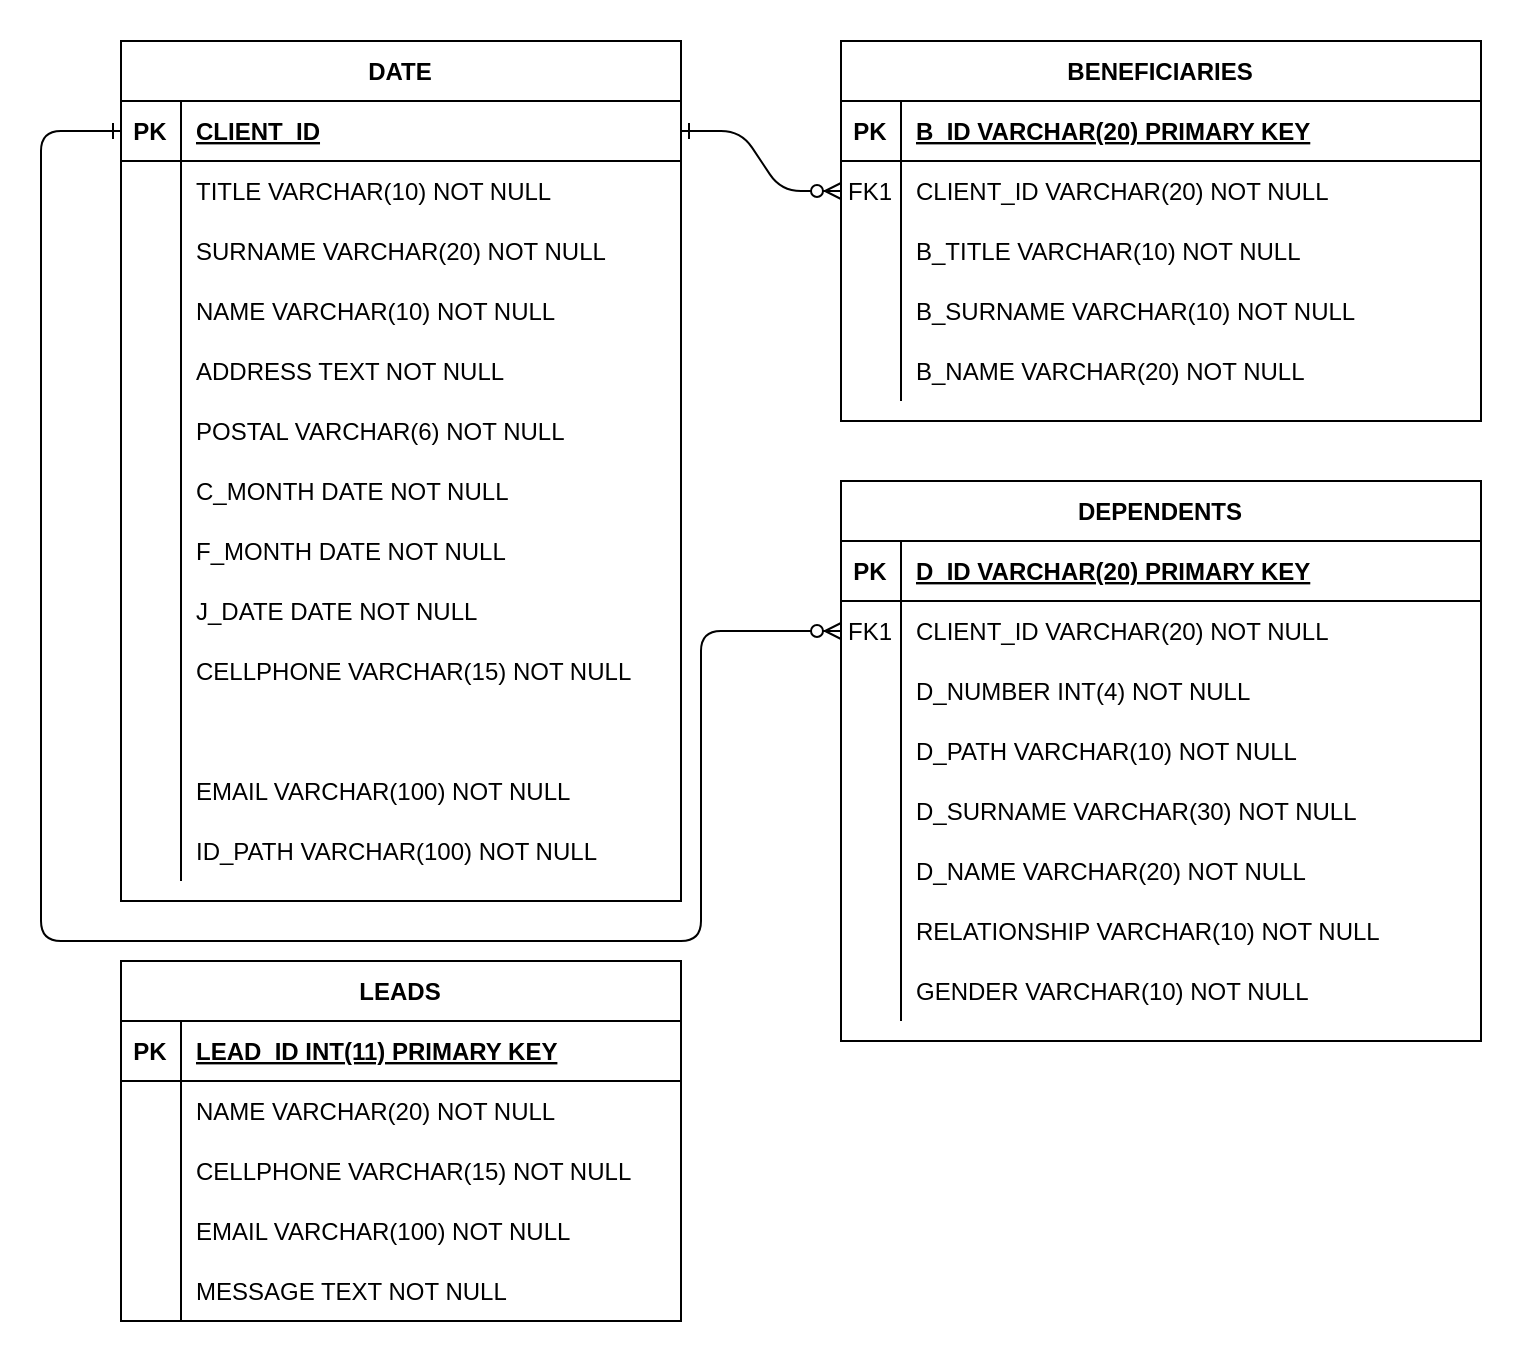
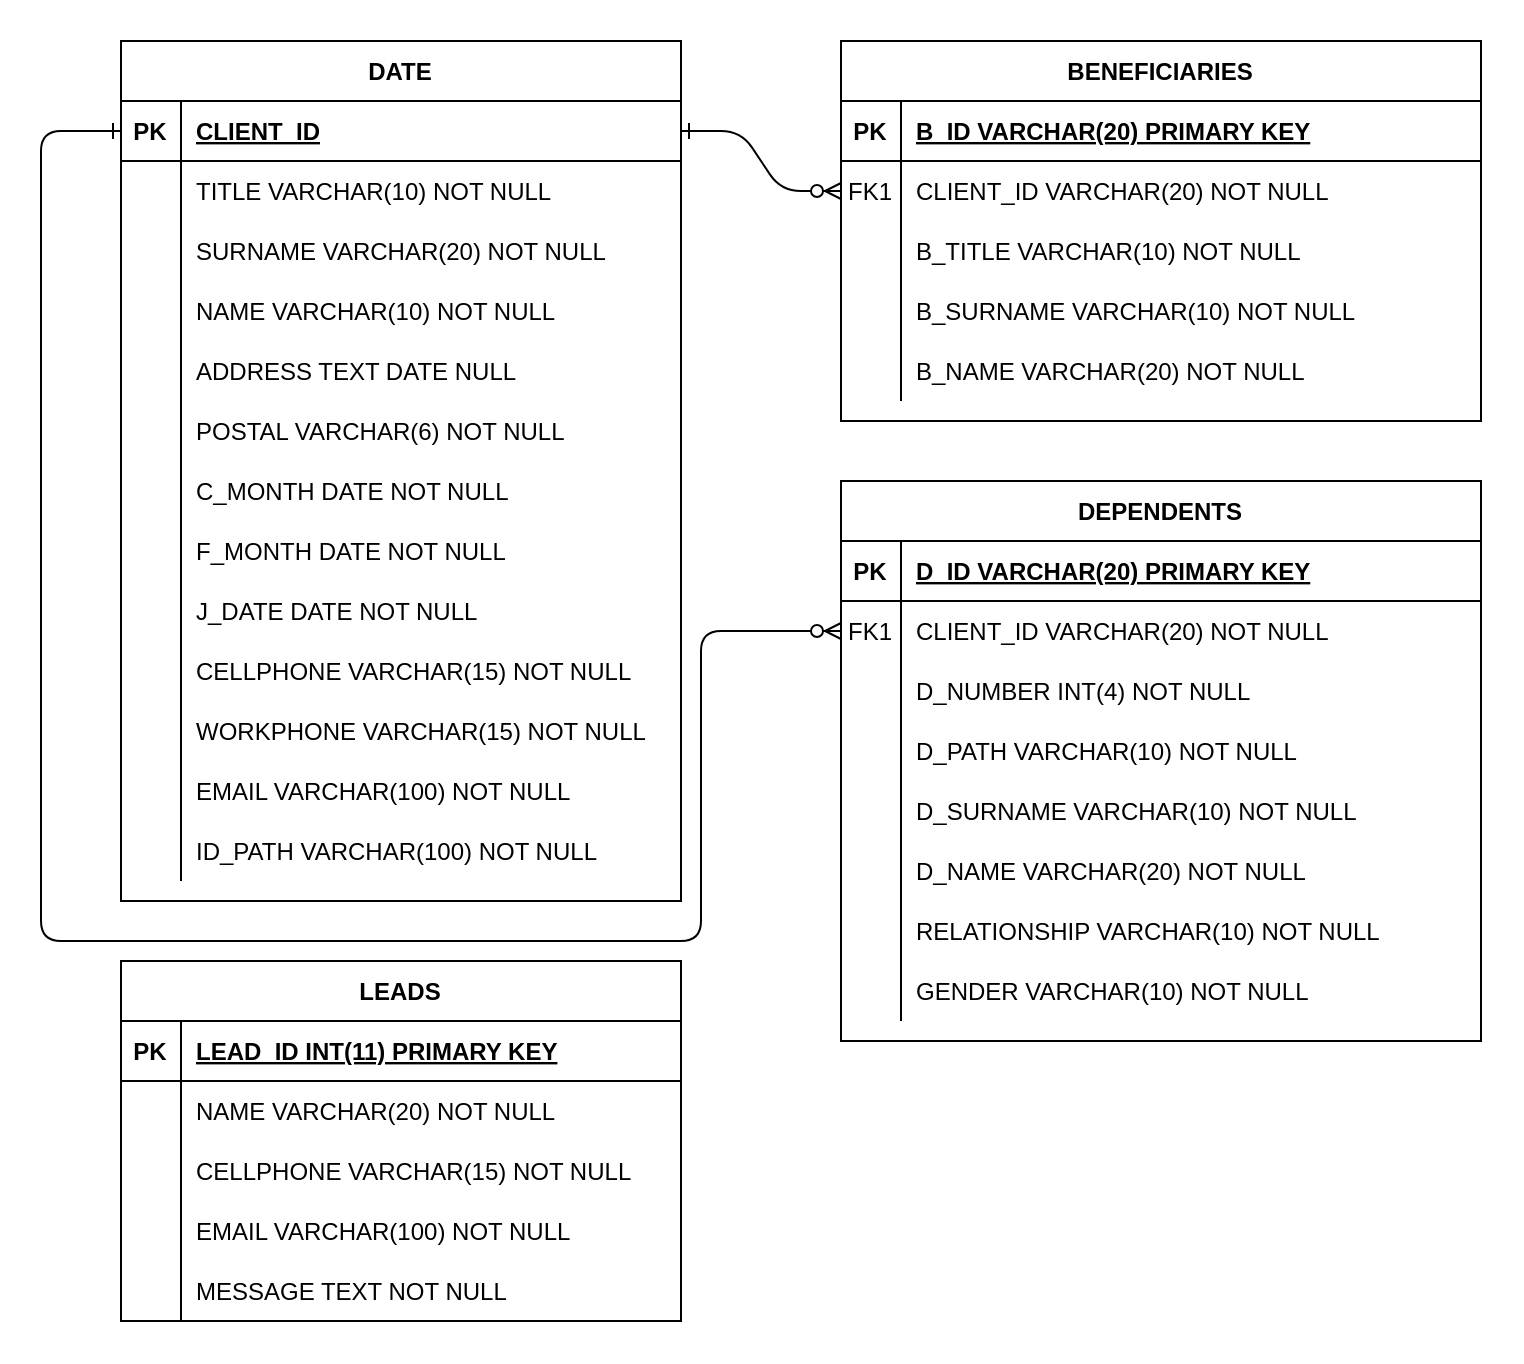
node "ADDRESS TEXT NOT NULL": label "ADDRESS TEXT NOT NULL" -> "ADDRESS TEXT DATE NULL"
node "WORKPHONE VARCHAR(15) NOT NULL": added
node "D_SURNAME VARCHAR(30) NOT NULL": label "D_SURNAME VARCHAR(30) NOT NULL" -> "D_SURNAME VARCHAR(10) NOT NULL"
